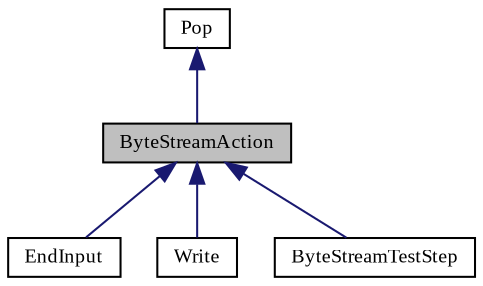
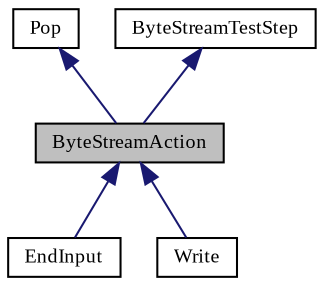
edge "ByteStreamTestStep" -> "ByteStreamAction": reversed
